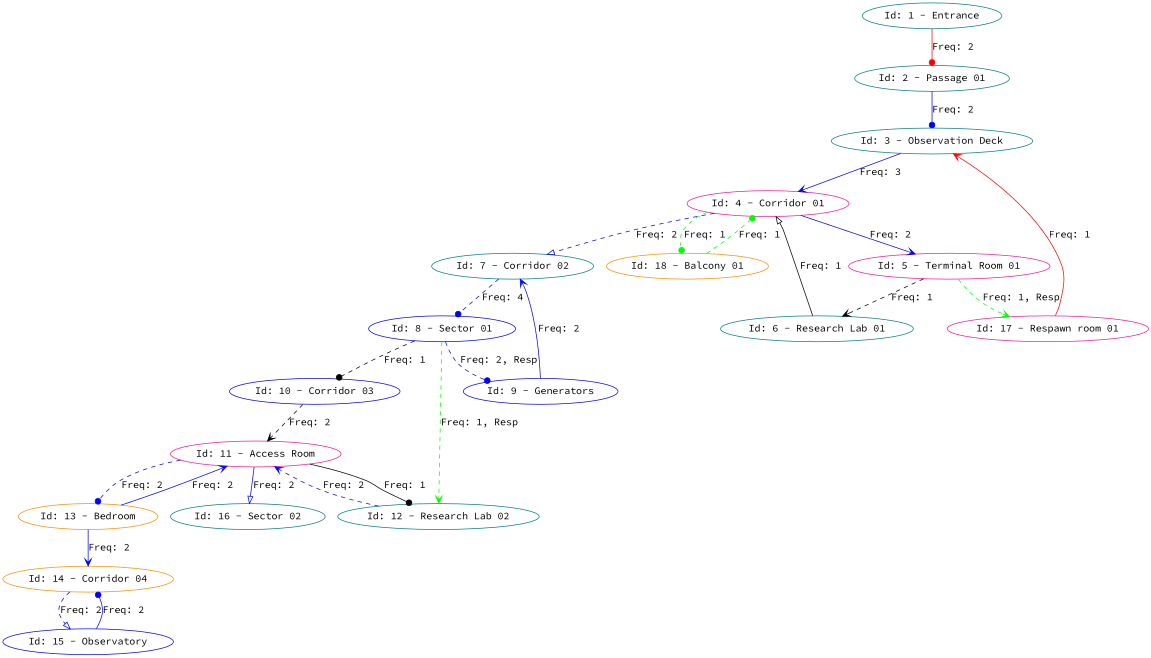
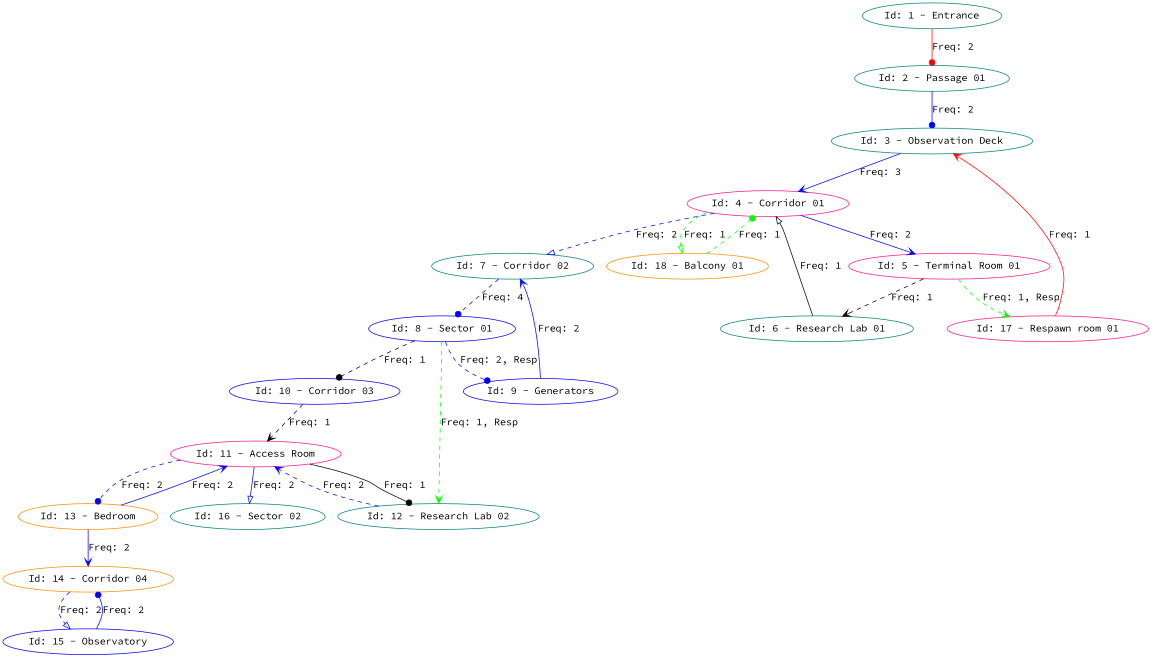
edge "Id: 4 - Corridor 01" -> "Id: 18 - Balcony 01": arrowhead dot -> onormal
edge "Id: 10 - Corridor 03" -> "Id: 11 - Access Room": label "Freq: 2" -> "Freq: 1"
